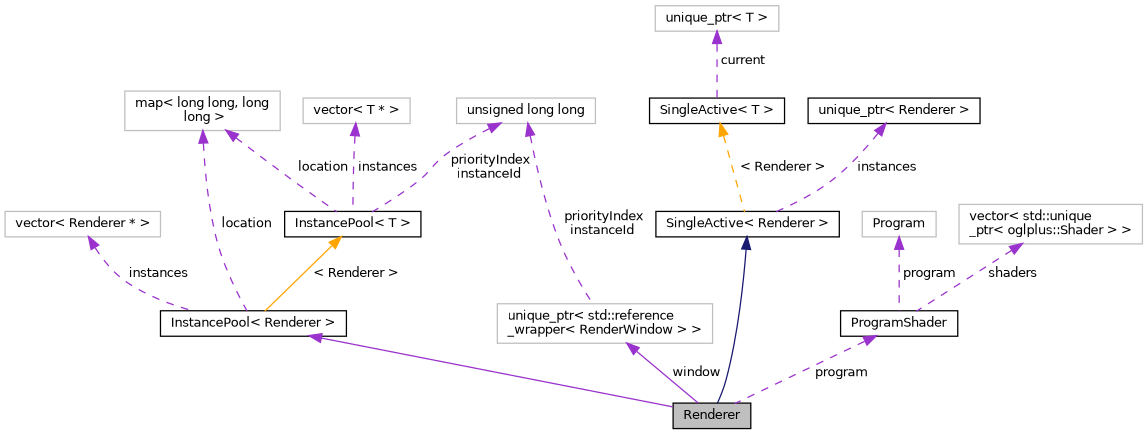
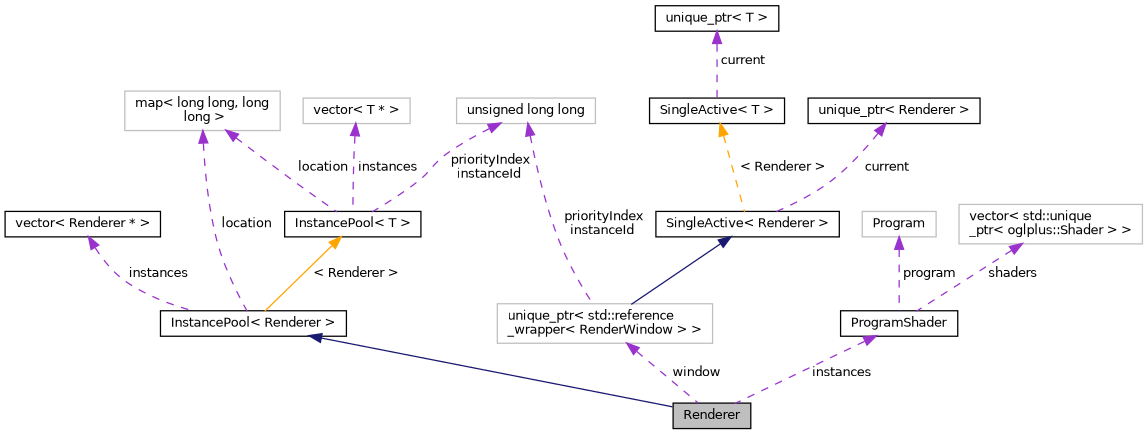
node "unique_ptr< T >": color grey75 -> black
edge "SingleActive< Renderer >" -> "unique_ptr< Renderer >": label " instances" -> " current"
node "vector< Renderer * >": color grey75 -> black
edge "Renderer" -> "SingleActive< Renderer >": now "unique_ptr< std::reference _wrapper< RenderWindow > >" -> "SingleActive< Renderer >"
edge "Renderer" -> "InstancePool< Renderer >": color darkorchid3 -> midnightblue
edge "Renderer" -> "ProgramShader": label " program" -> " instances"
edge "Renderer" -> "unique_ptr< std::reference _wrapper< RenderWindow > >": style solid -> dashed
